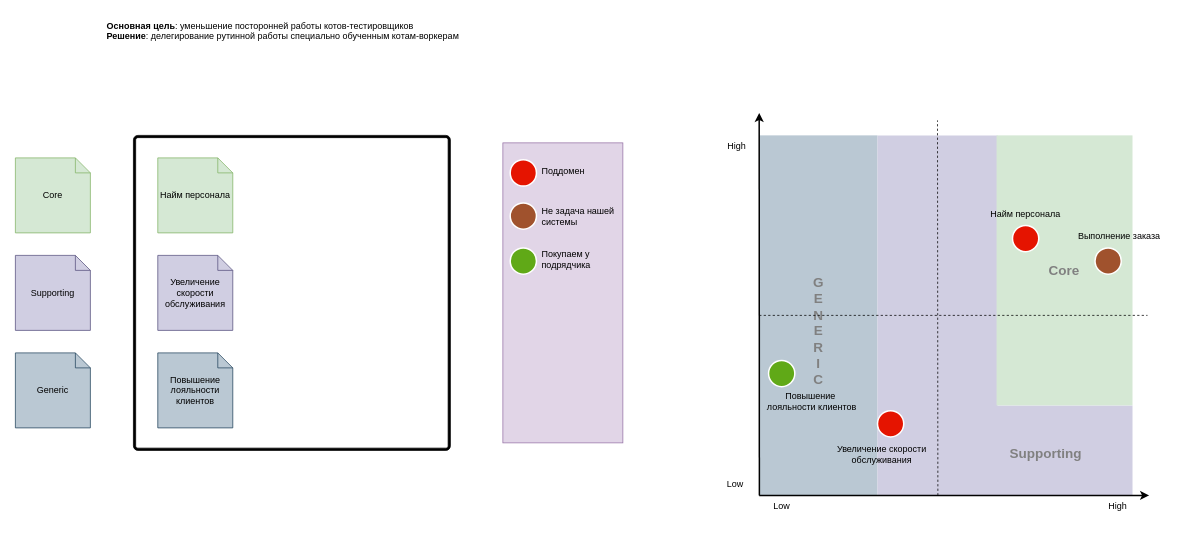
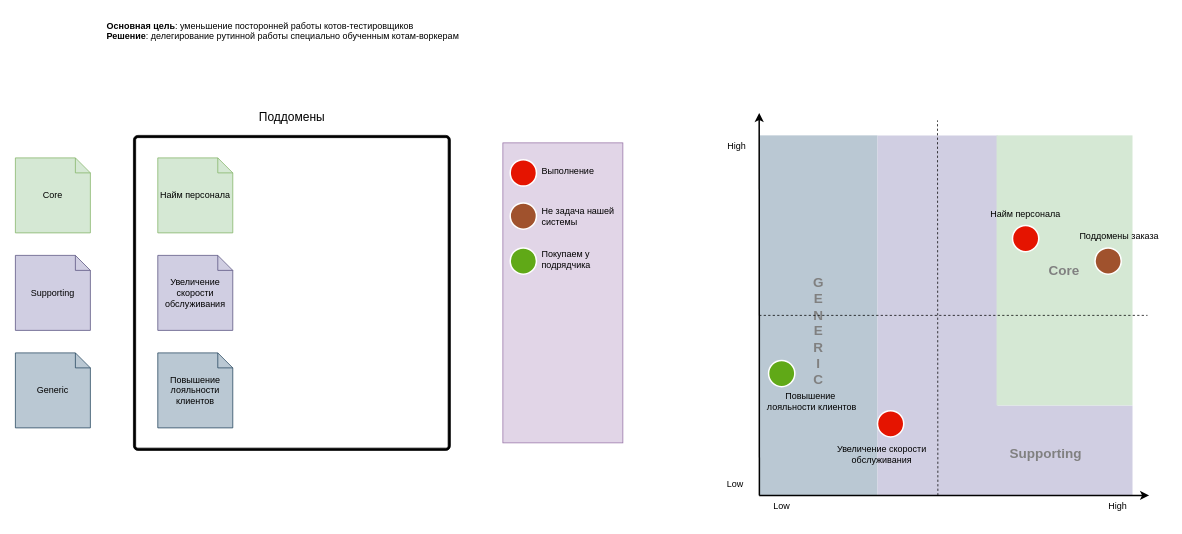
node "Поддомены": added
node "Поддомен": label "Поддомен" -> "Выполнение"
node "Выполнение заказа": label "Выполнение заказа" -> "Поддомены заказа"
